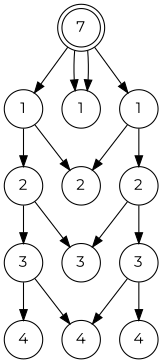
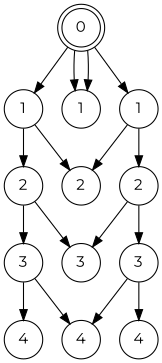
node "7": label "7" -> "0"
